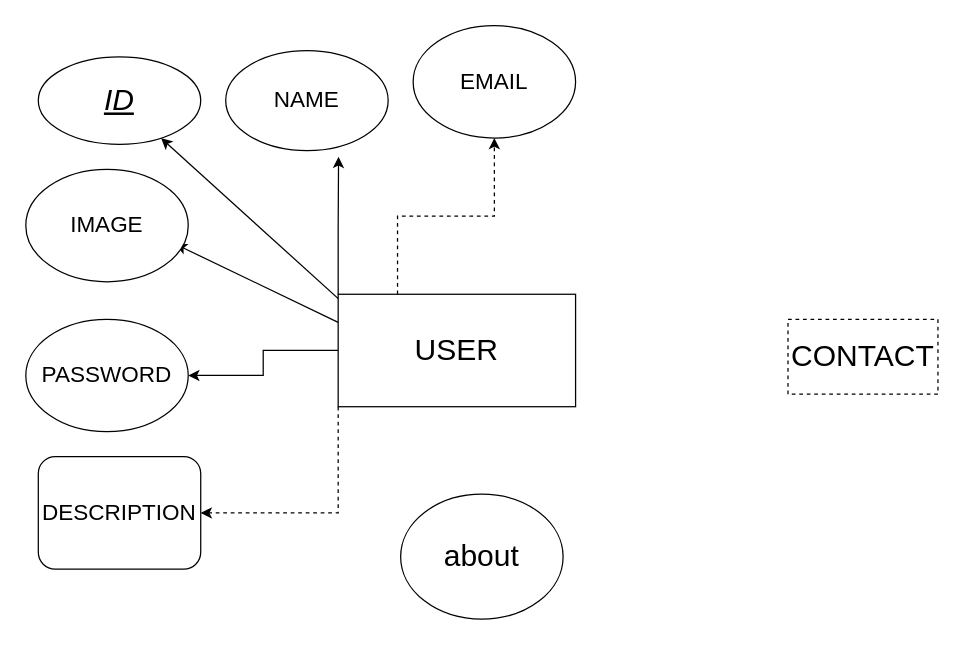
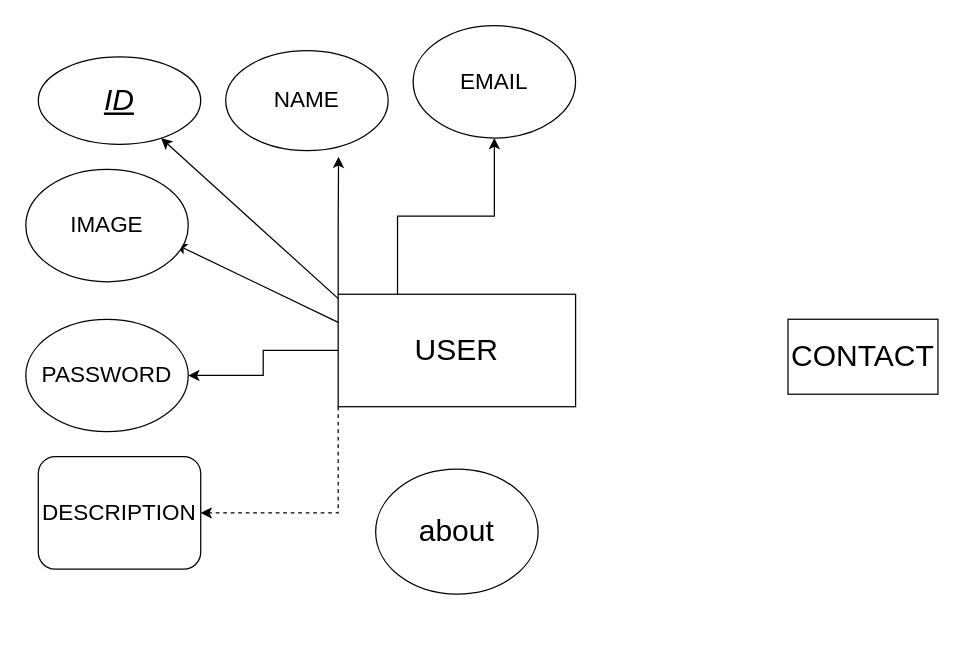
edge "USER" -> "EMAIL": style dashed -> solid
node "CONTACT": style dashed -> solid
node "about": moved (482, 557) -> (457, 532)
